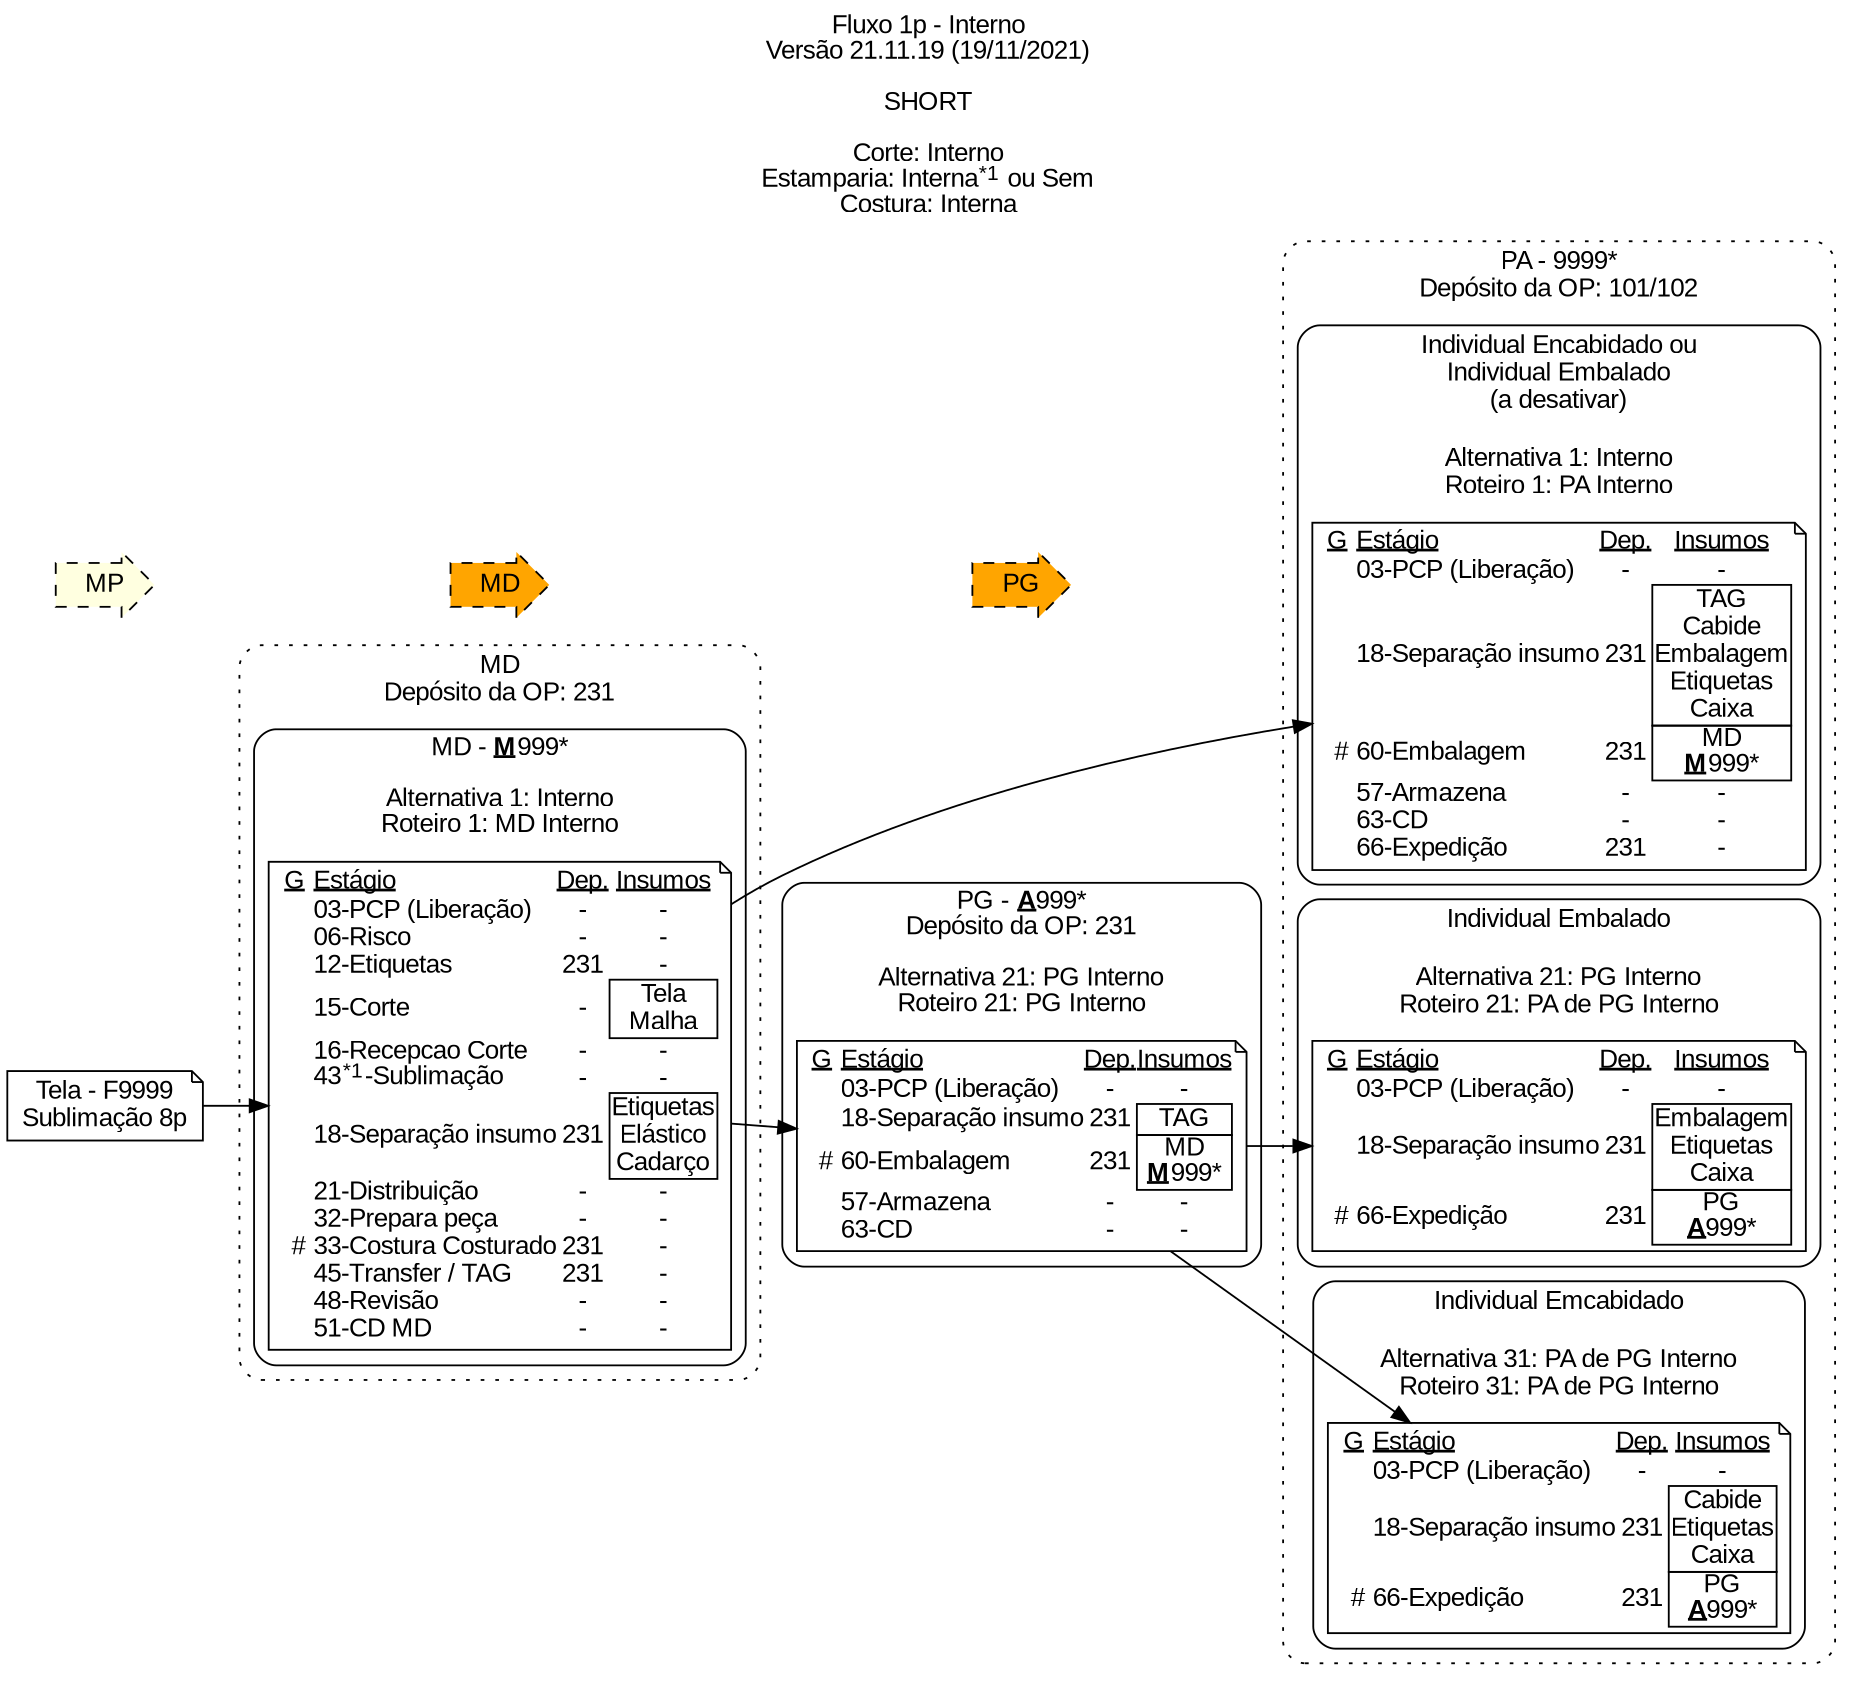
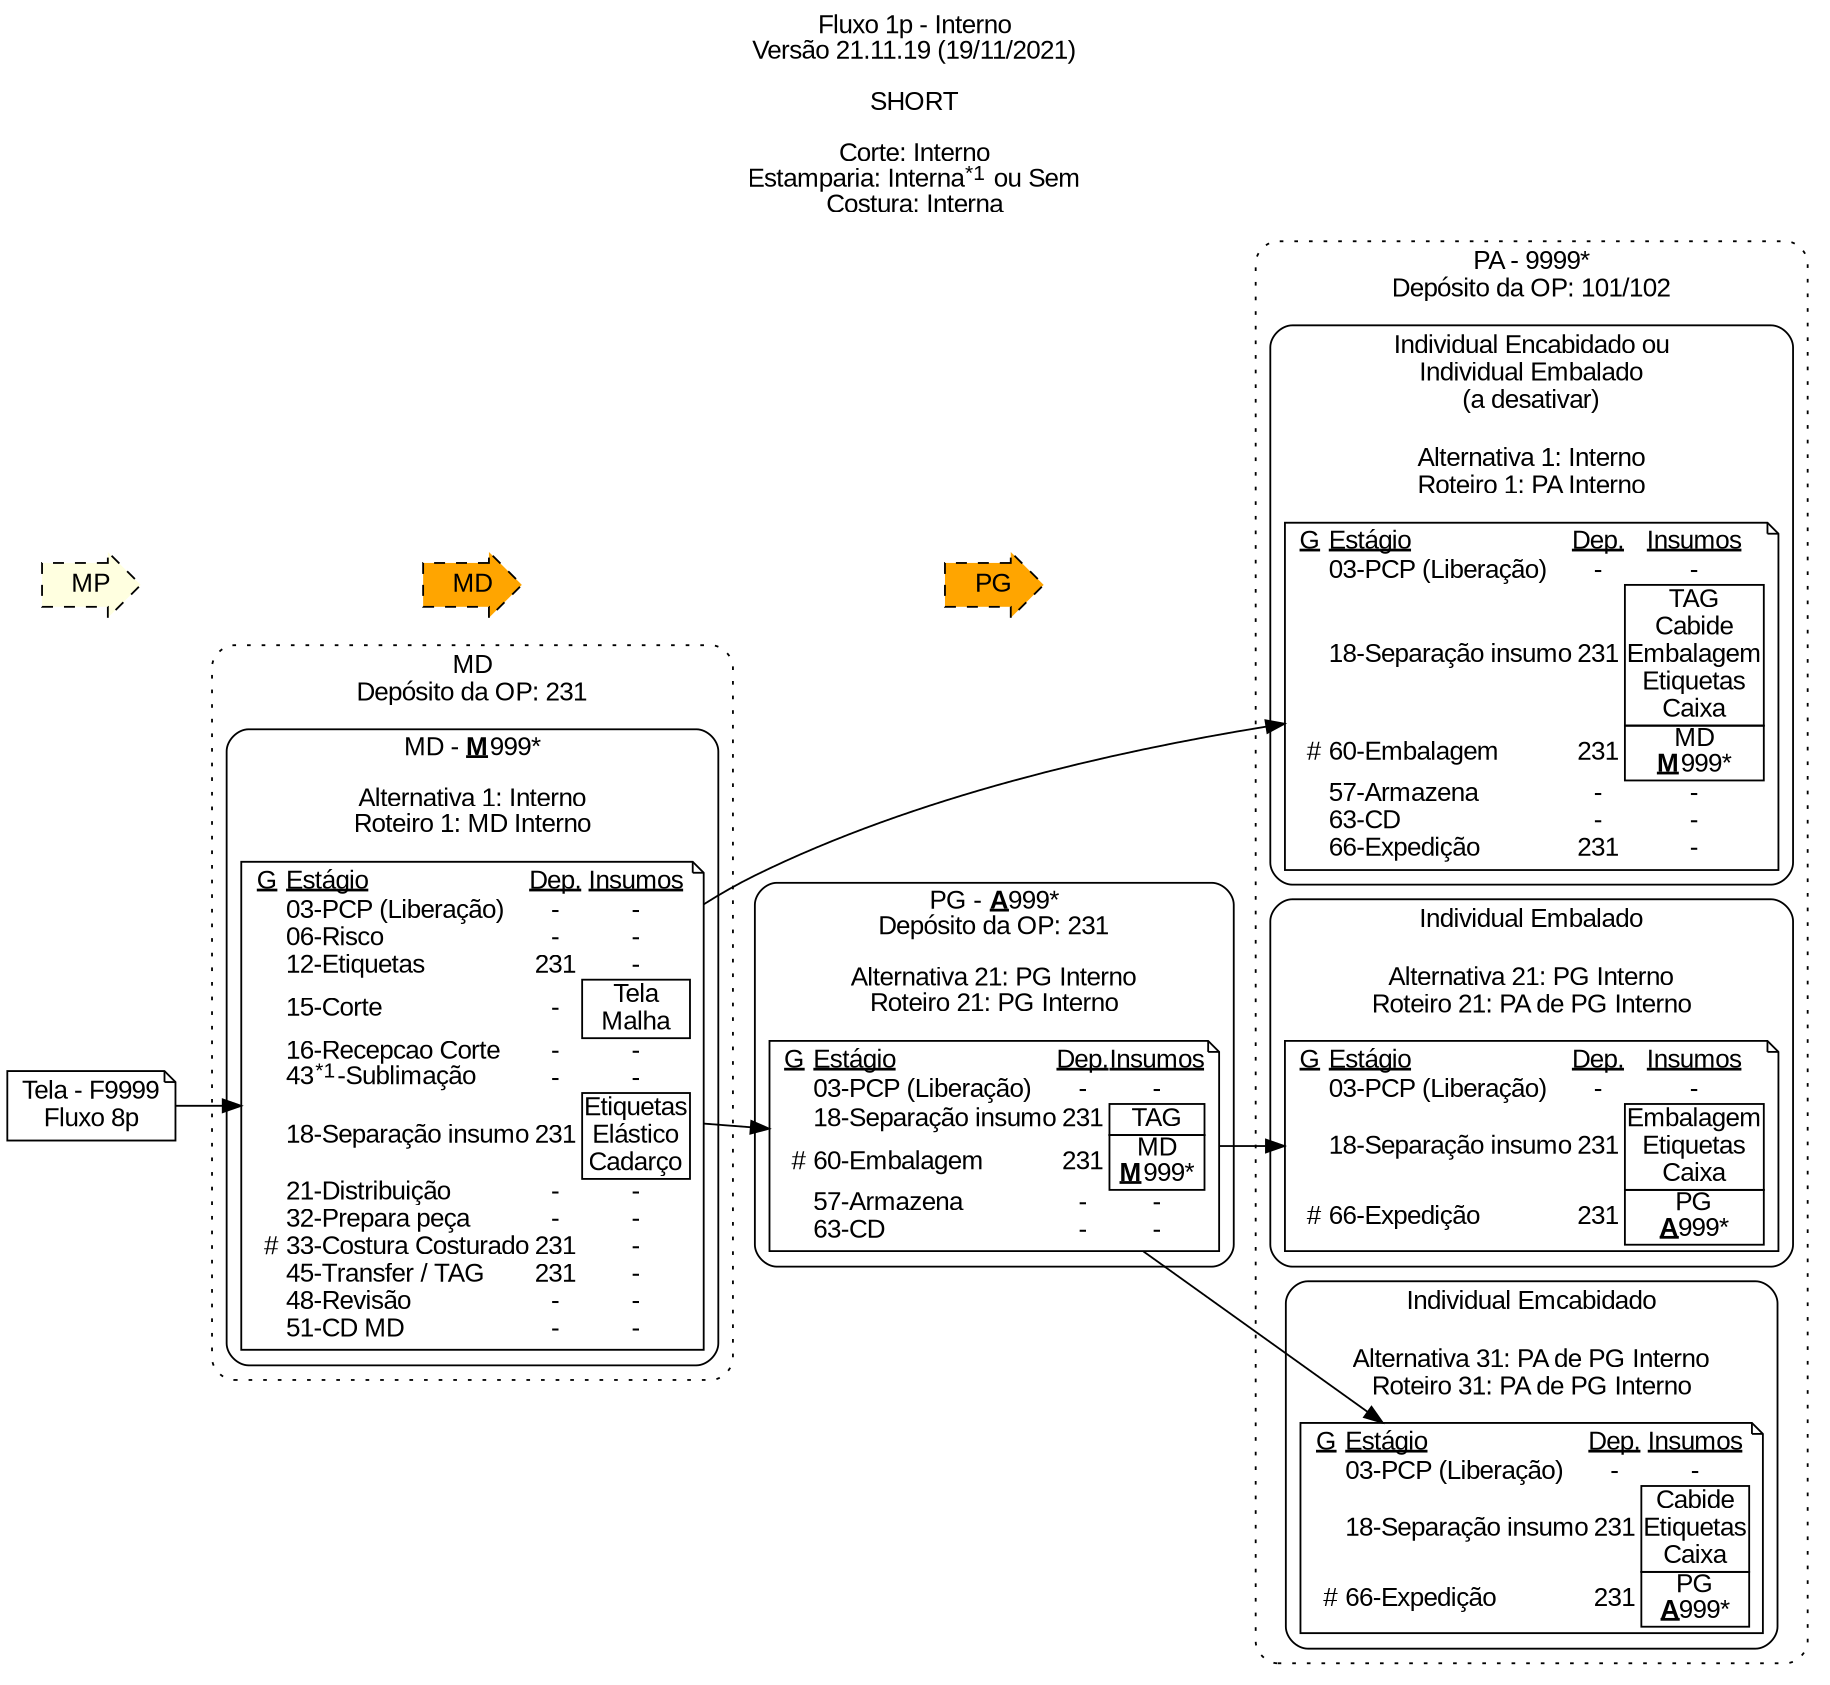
node "Tela - F9999": text "Sublimação 8p" -> "Fluxo 8p"
